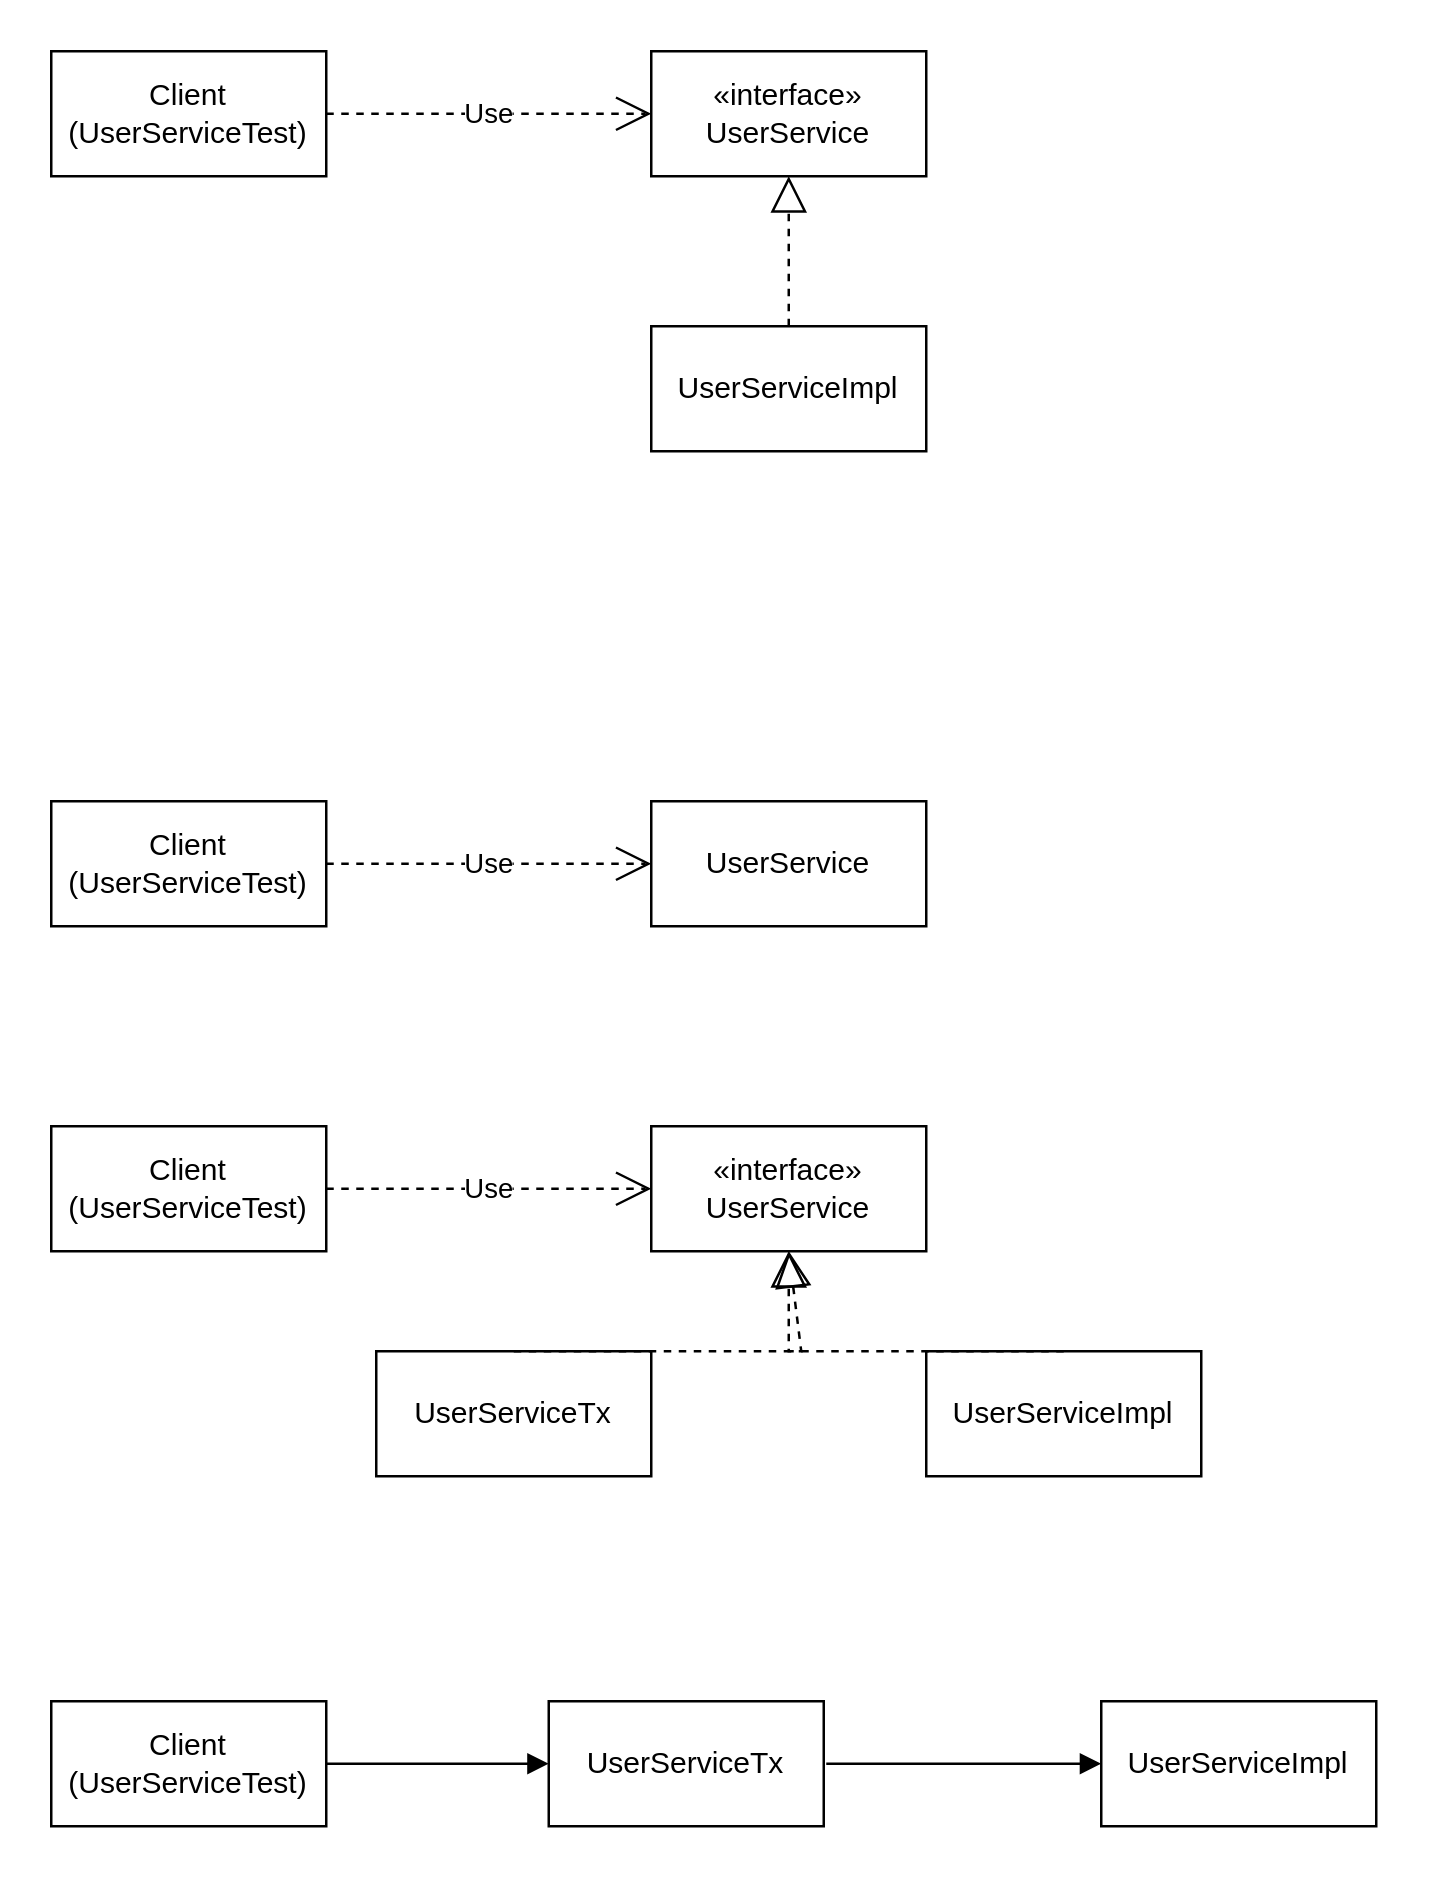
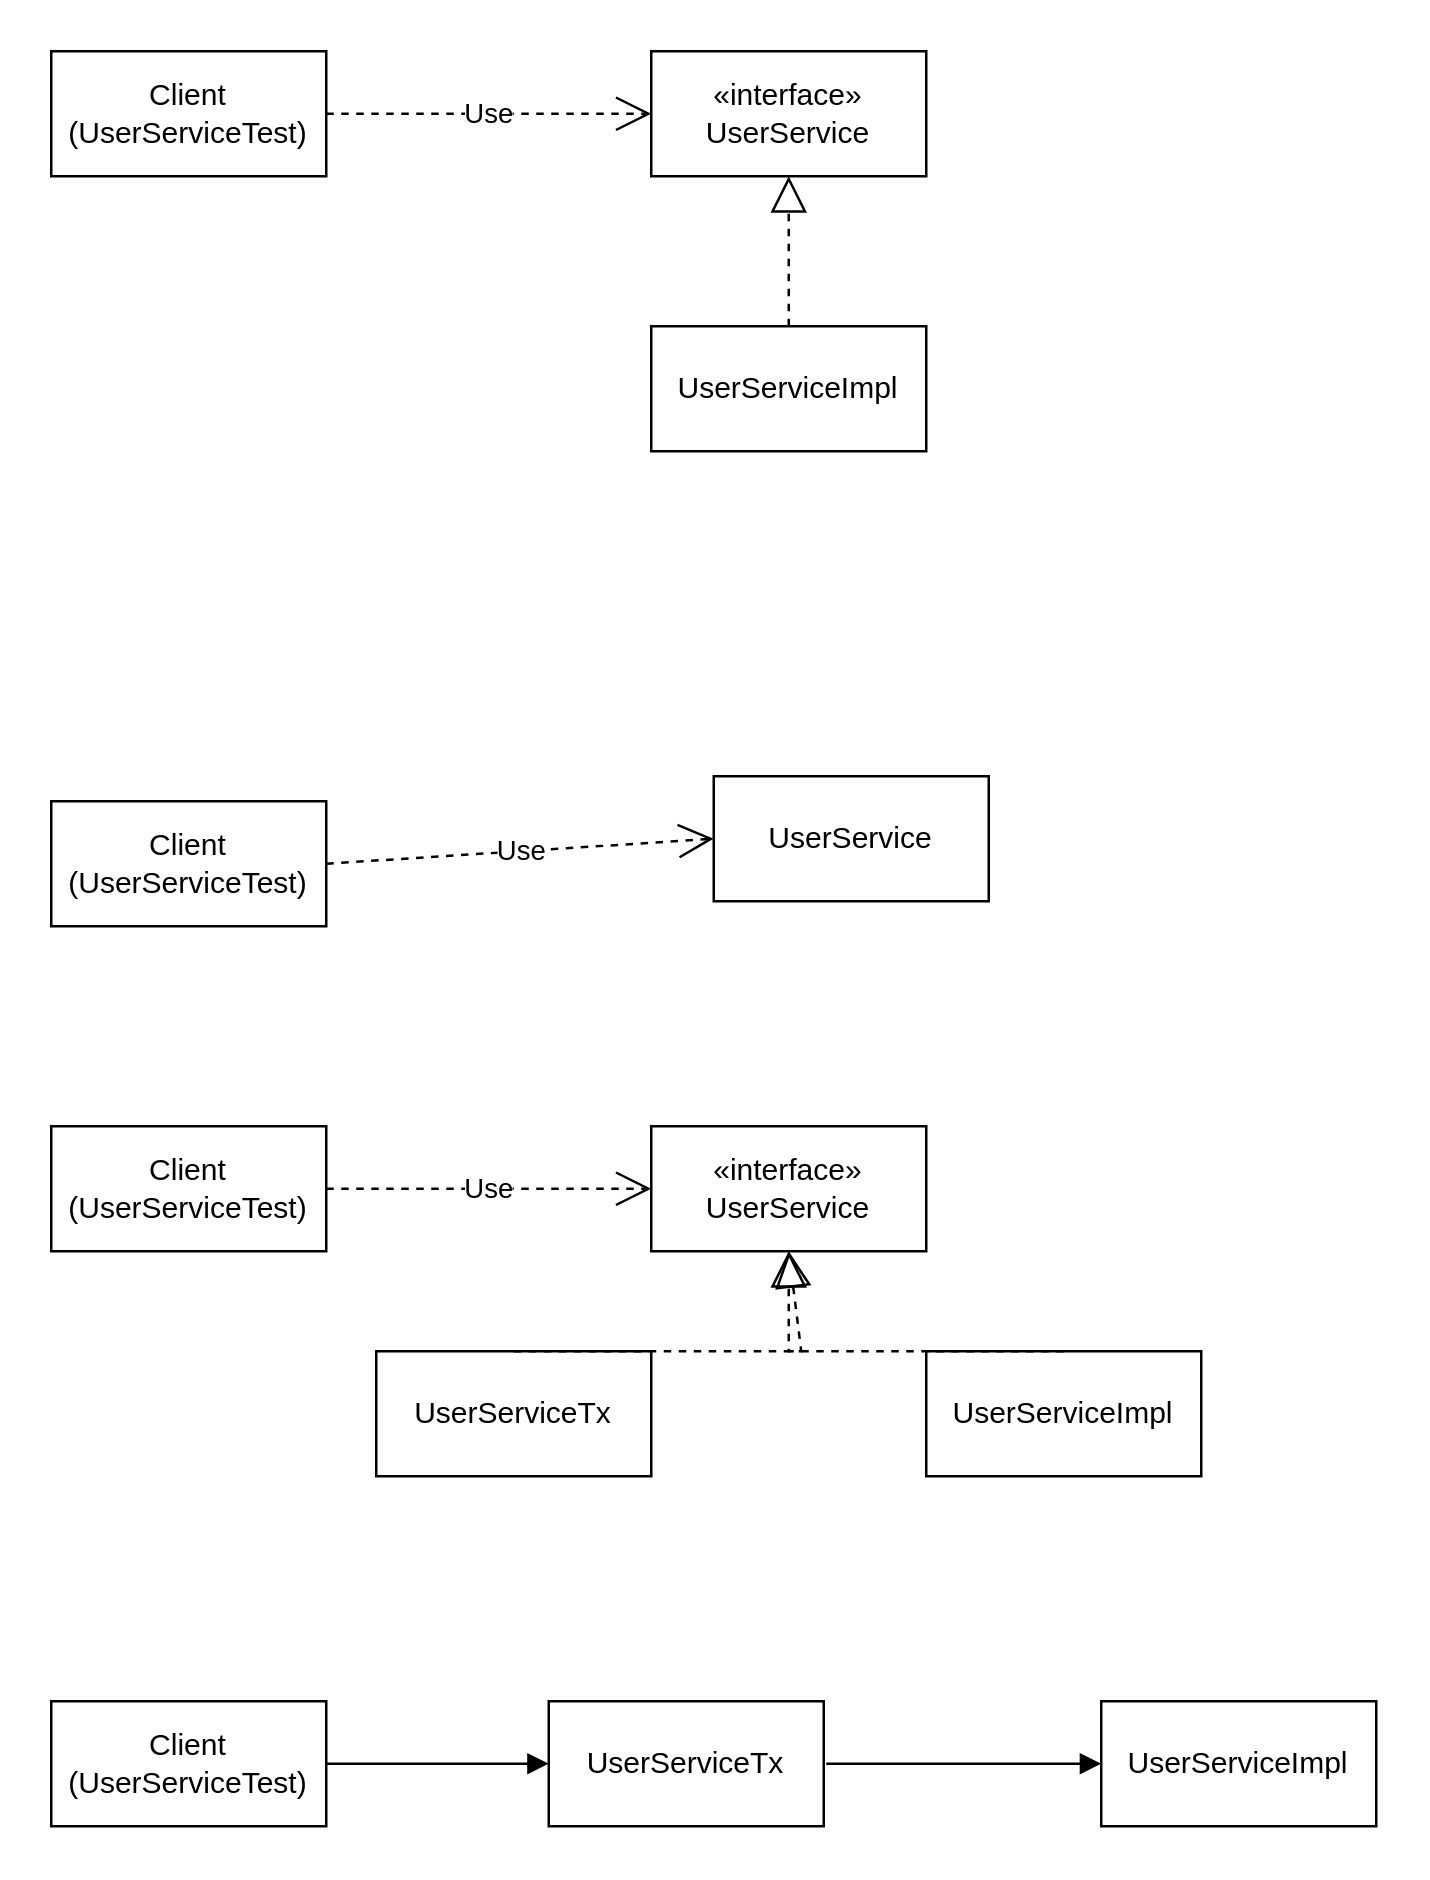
node "UserService": moved (789, 864) -> (851, 839)
